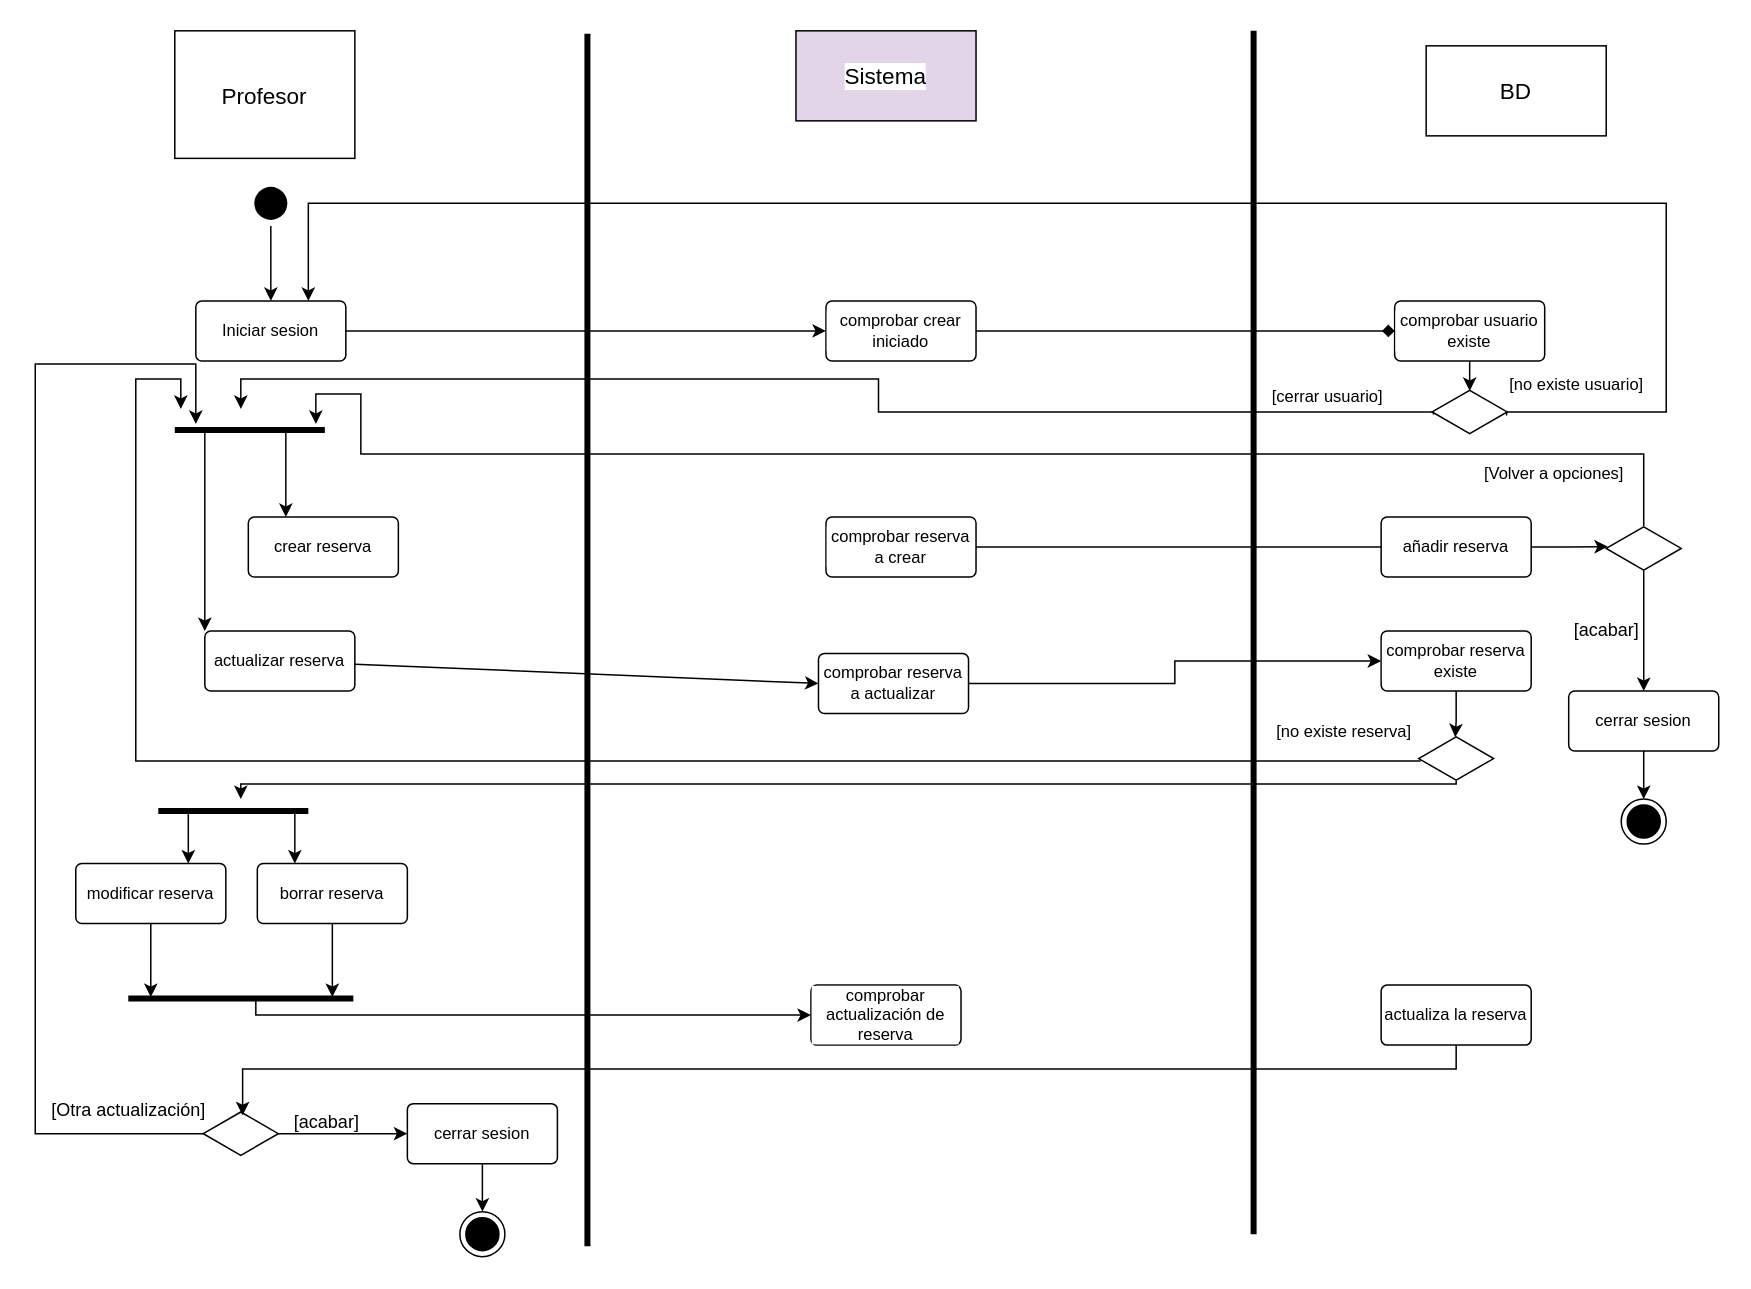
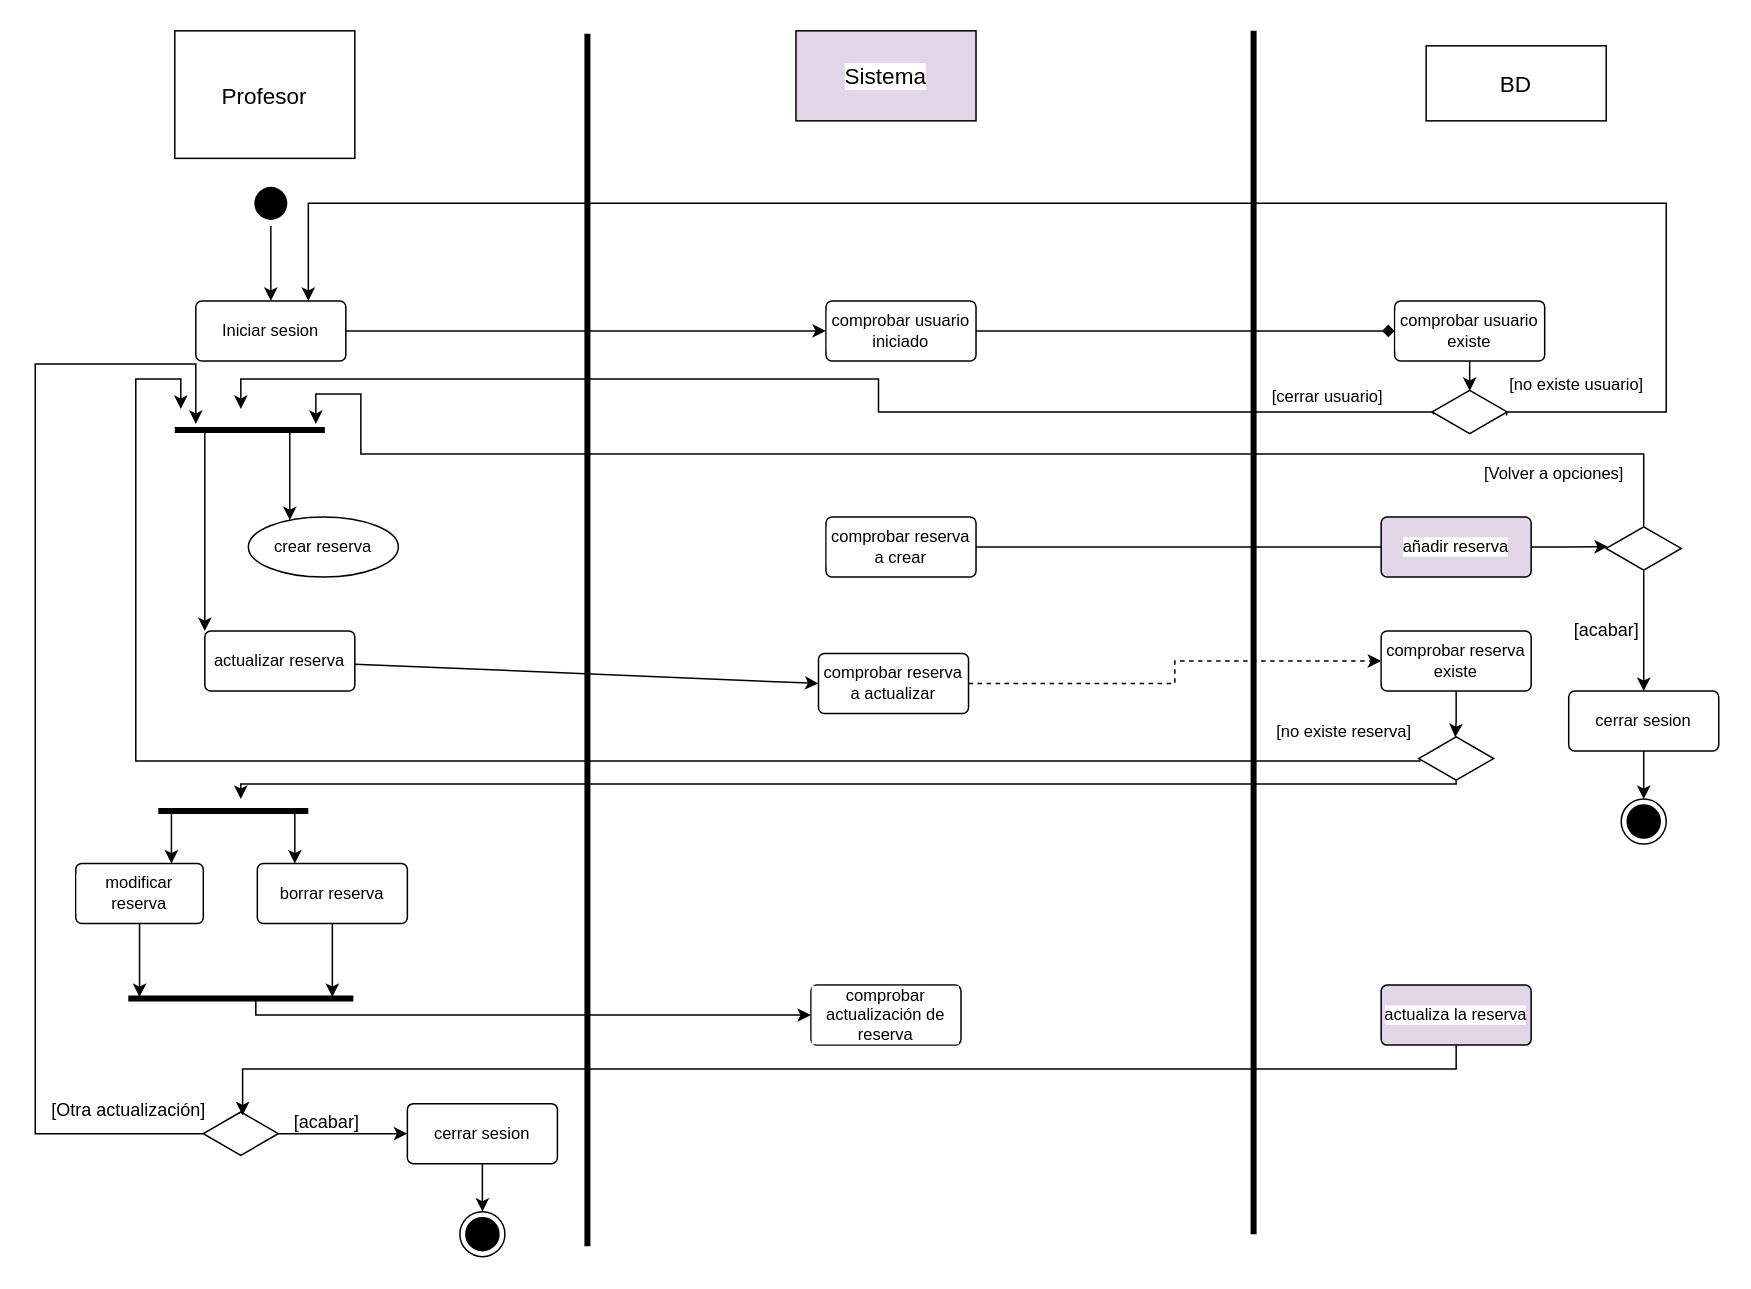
node "BD": size 180x90 -> 180x75
node "comprobar crear iniciado": label "comprobar crear iniciado" -> "comprobar usuario iniciado"
node "crear reserva": shape rounded rectangle -> ellipse
node "añadir reserva": fillcolor #ffffff -> #e1d5e7
edge "comprobar reserva a actualizar" -> "comprobar reserva existe": style solid -> dashed
node "modificar reserva": size 150x60 -> 128x60
node "actualiza la reserva": fillcolor #ffffff -> #e1d5e7
